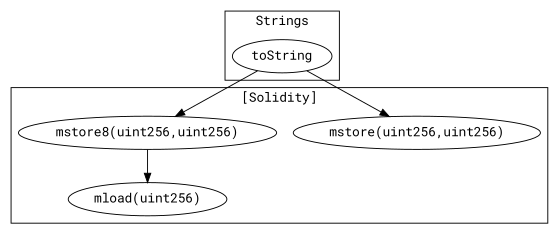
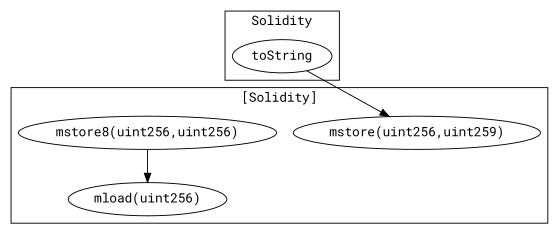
cluster "Strings": label "Strings" -> "Solidity"
edge "toString" -> "mstore8(uint256,uint256)": removed
node "mstore(uint256,uint256)": label "mstore(uint256,uint256)" -> "mstore(uint256,uint259)"
